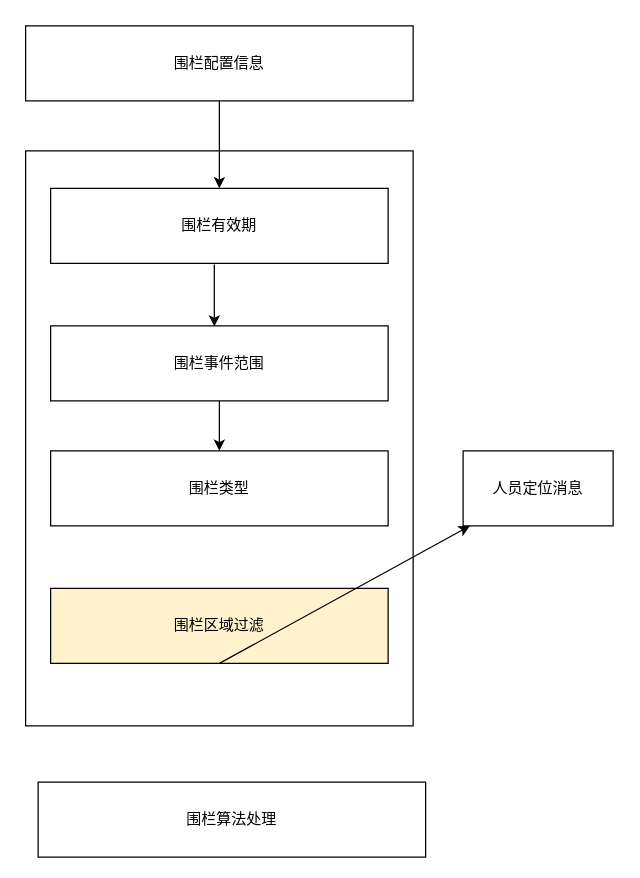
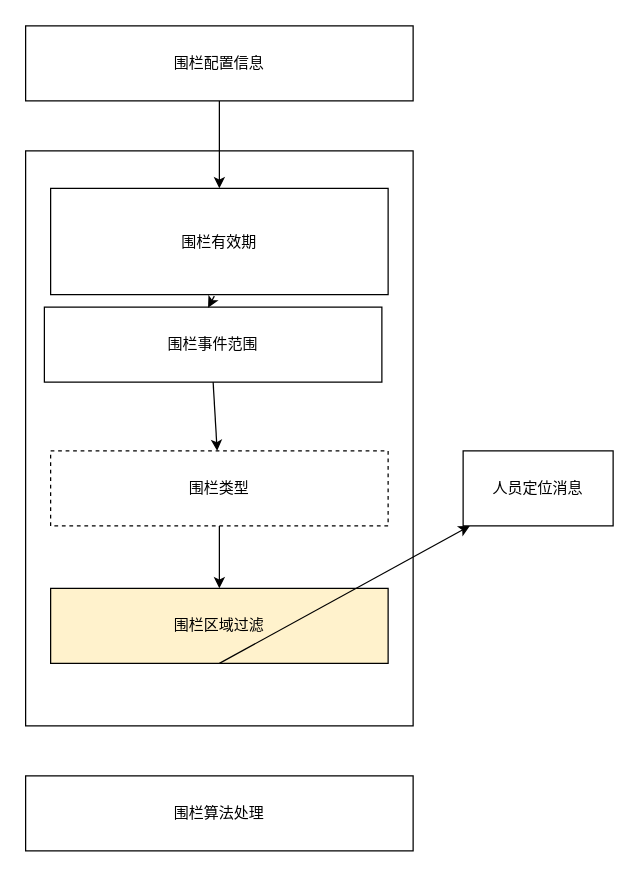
node "围栏有效期": size 338x75 -> 338x106
node "围栏事件范围": moved (219, 363) -> (213, 344)
node "围栏类型": style solid -> dashed
edge "围栏类型" -> "围栏区域过滤": added
node "围栏算法处理": moved (232, 819) -> (219, 813)
